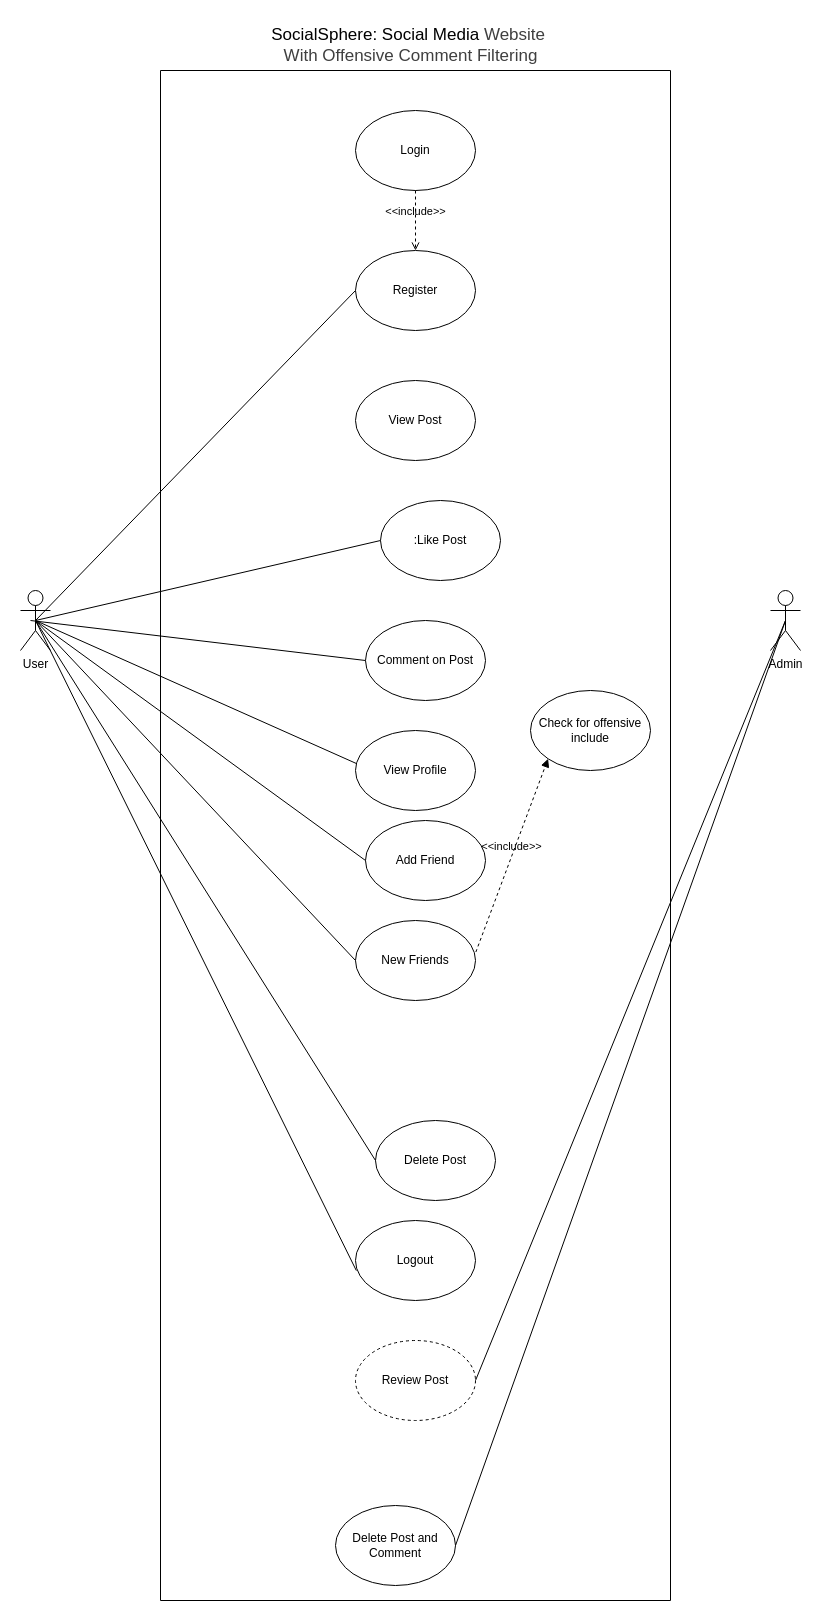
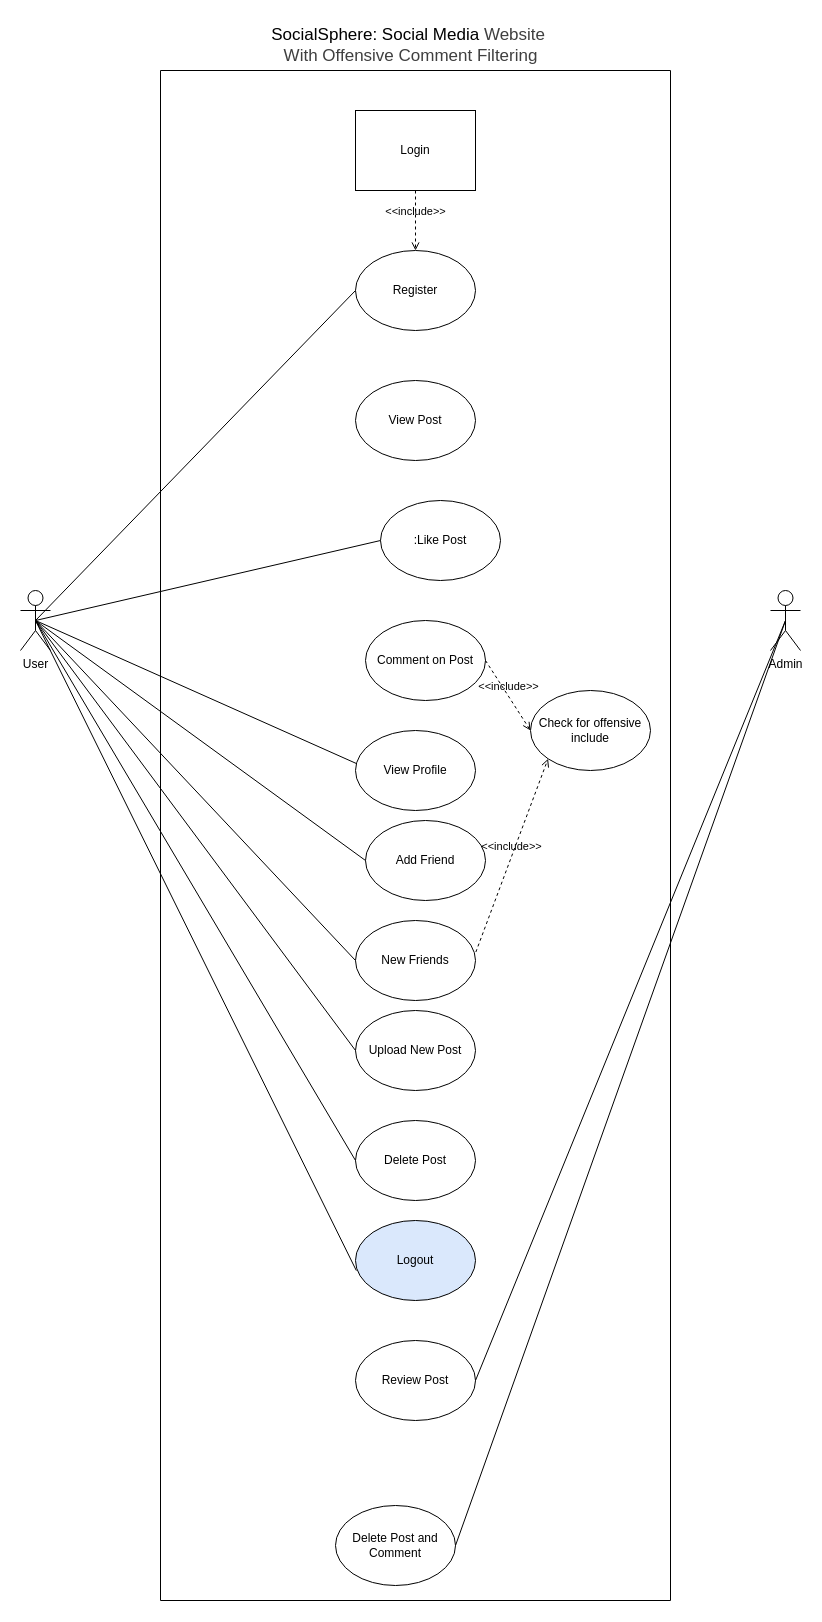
node "Login": shape ellipse -> rectangle
edge "User" -- "Comment on Post": removed
edge "Comment on Post" -> "Check for offensive include": added, label "<<include>>"
edge "New Friends" -> "Check for offensive include": arrowhead block -> open
edge "User" -- "Upload New Post": added
node "Upload New Post": added
node "Delete Post": moved (436, 1161) -> (416, 1161)
node "Logout": fillcolor #ffffff -> #dae8fc
node "Review Post": style dashed -> solid
